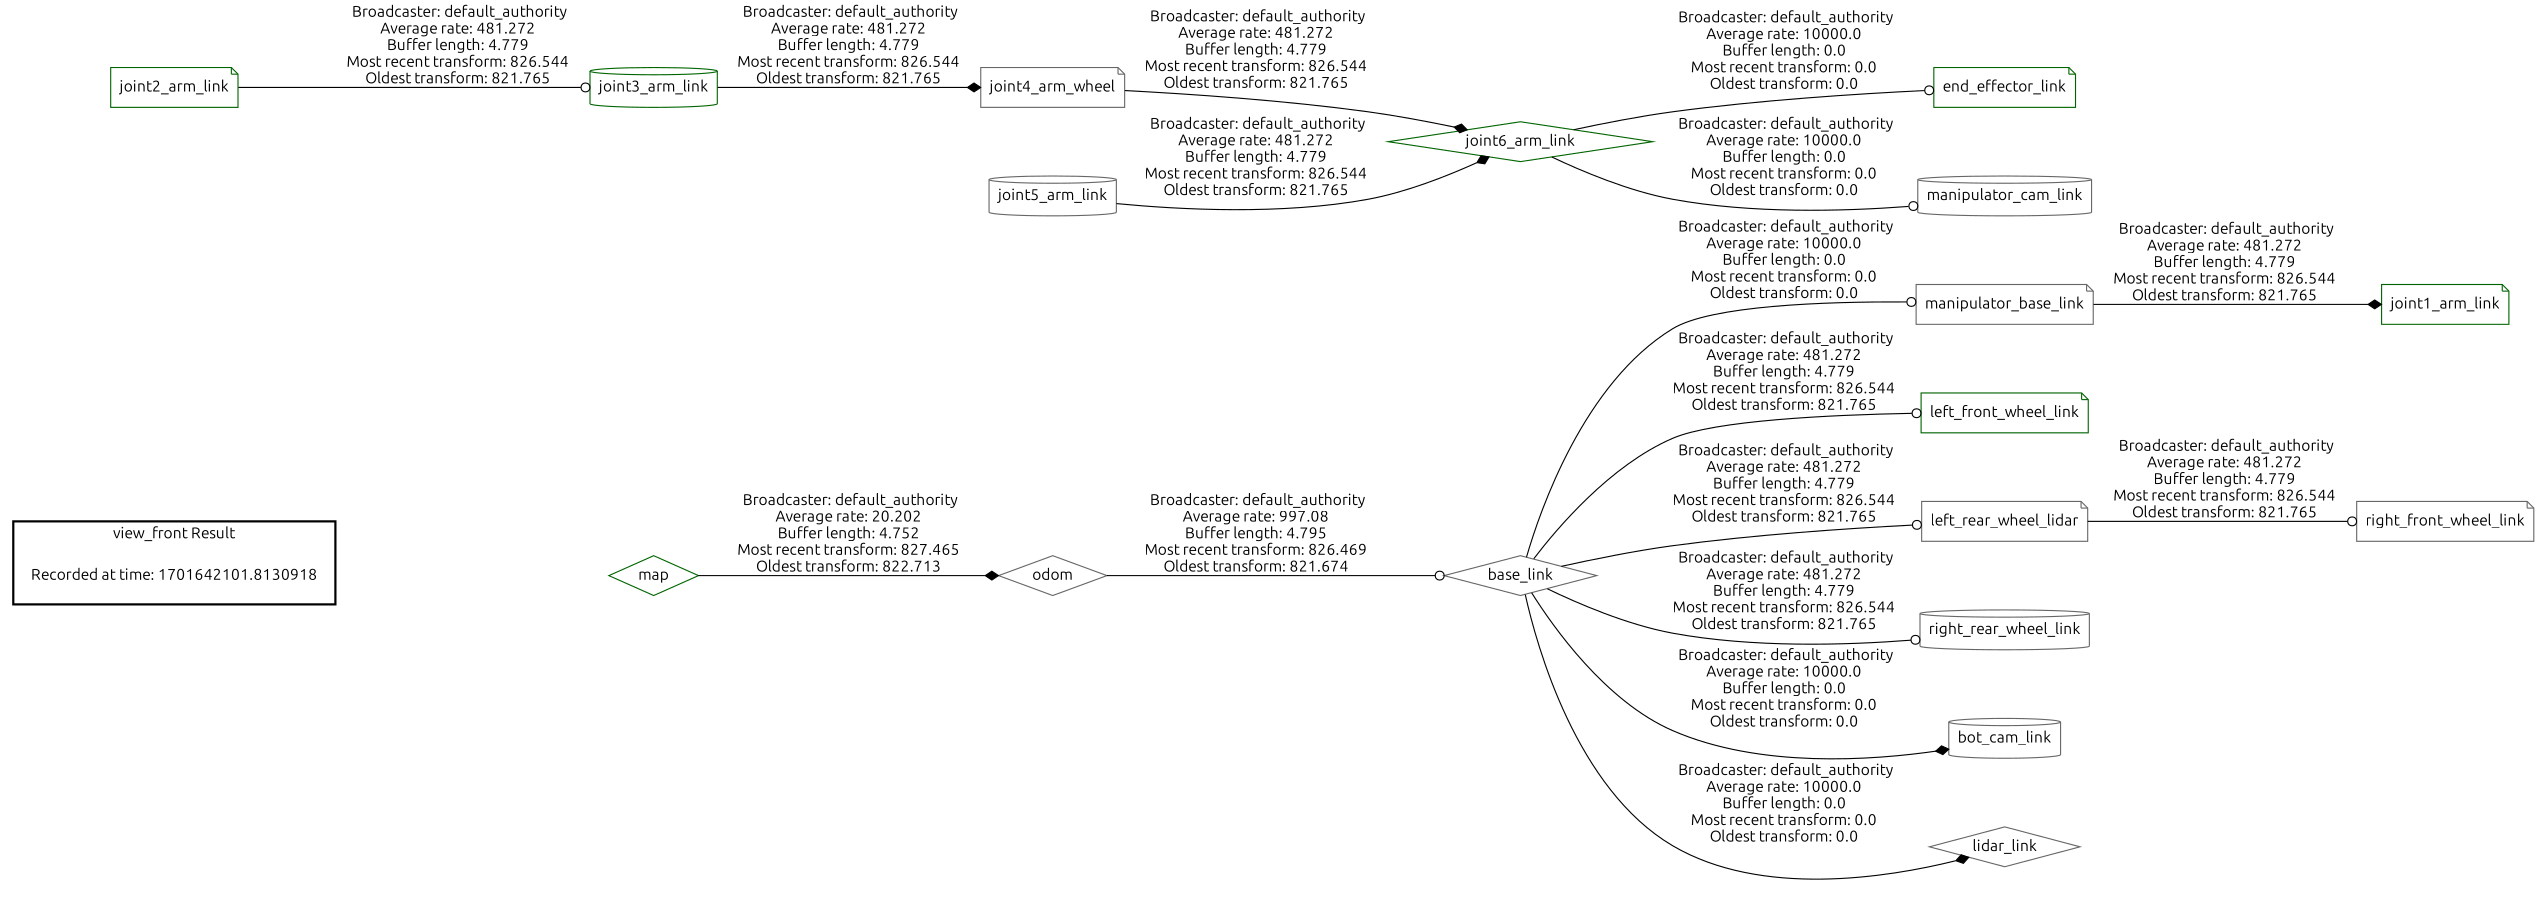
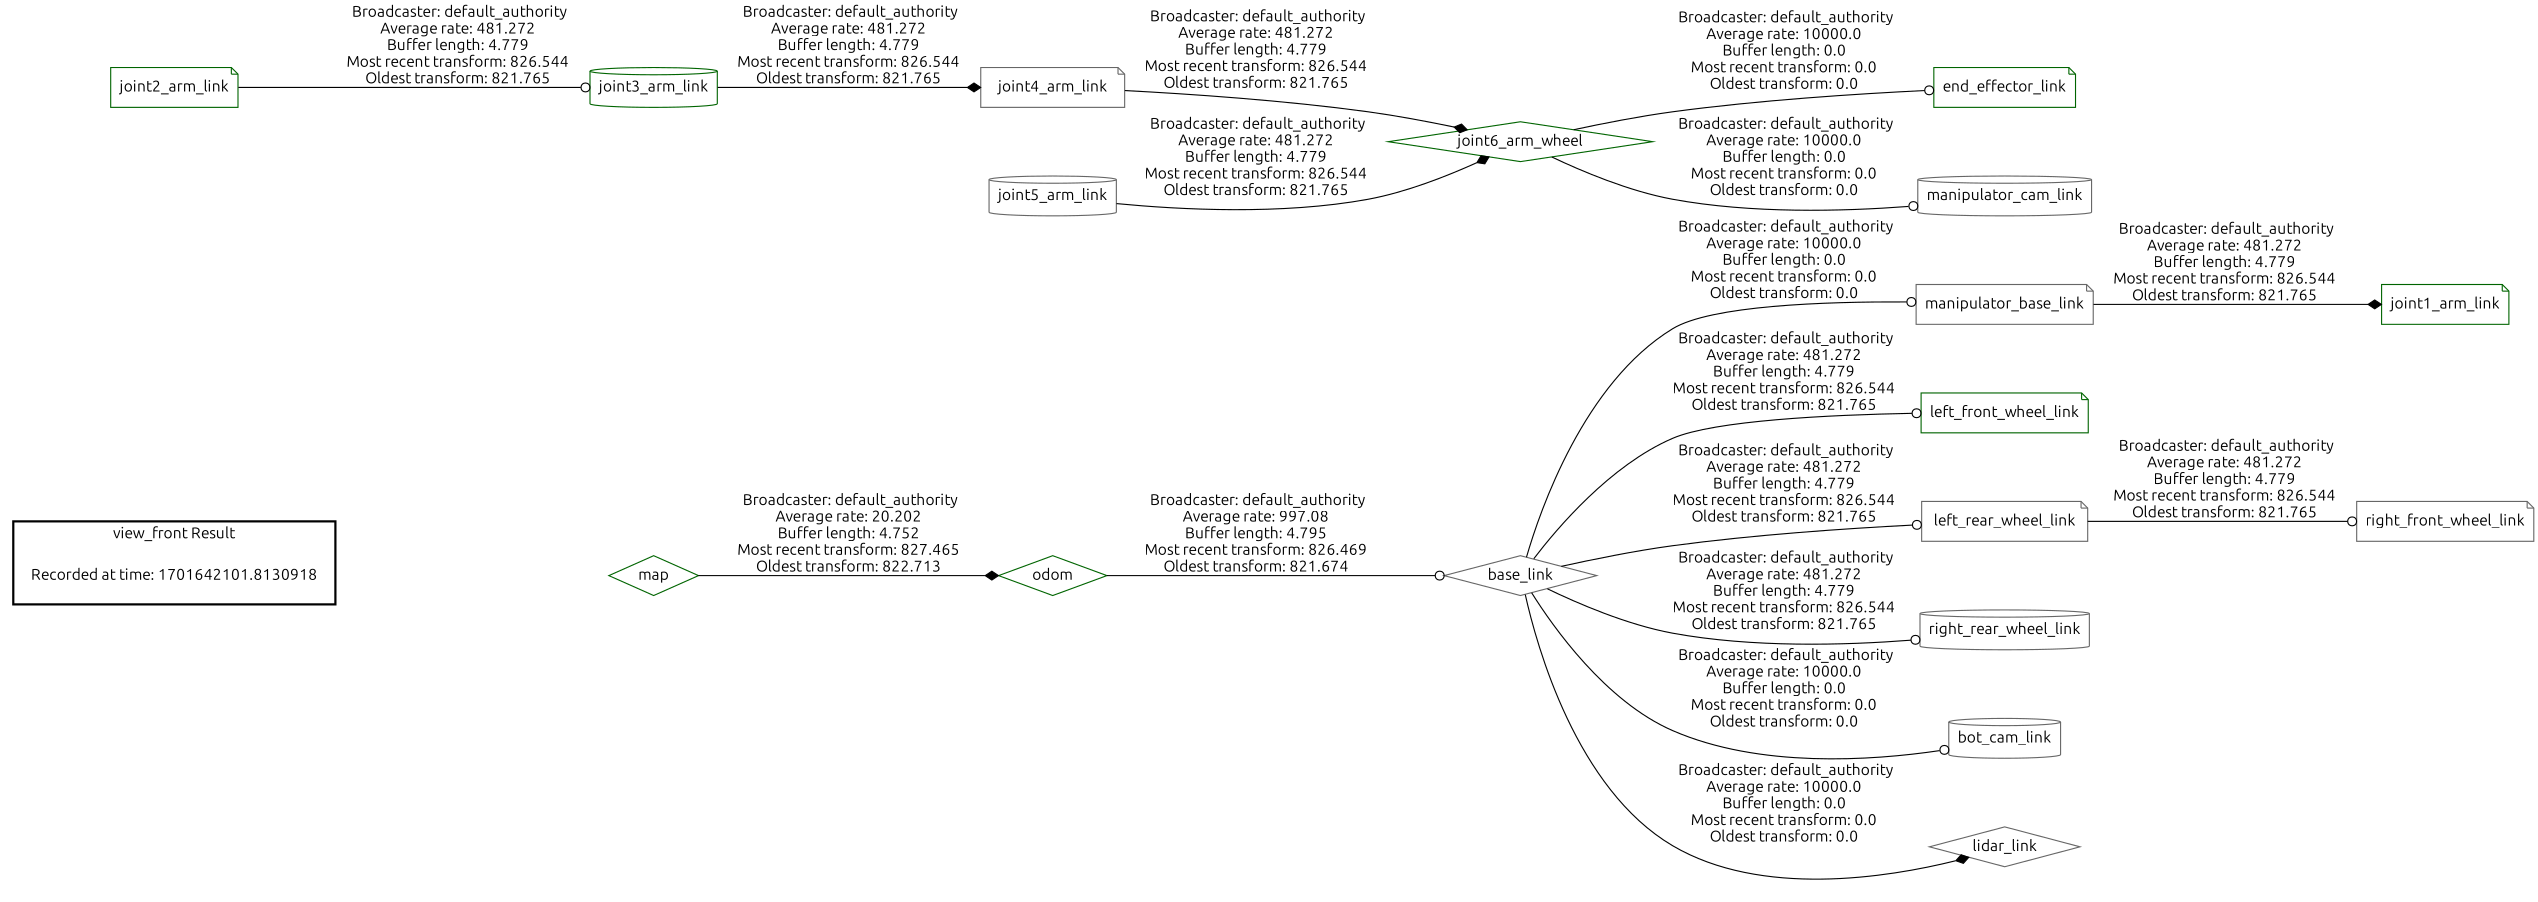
node "joint4_arm_wheel": label "joint4_arm_wheel" -> "joint4_arm_link"
node "joint6_arm_link": label "joint6_arm_link" -> "joint6_arm_wheel"
node "left_rear_wheel_lidar": label "left_rear_wheel_lidar" -> "left_rear_wheel_link"
node "odom": color gray40 -> darkgreen
edge "base_link" -> "bot_cam_link": arrowhead diamond -> odot
